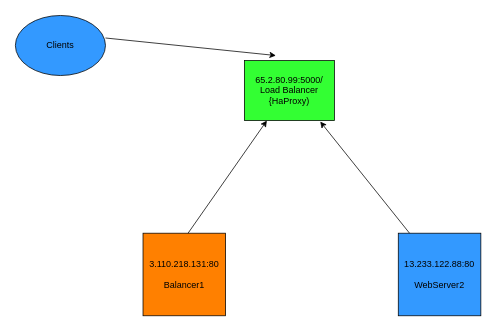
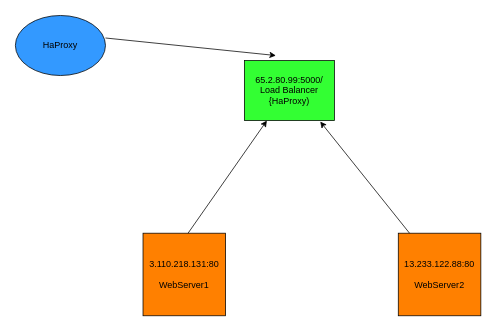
node "Clients": label "Clients" -> "HaProxy"
node "3.110.218.131:80 Balancer1": label "3.110.218.131:80 Balancer1" -> "3.110.218.131:80 WebServer1"
node "13.233.122.88:80 WebServer2": fillcolor #3399ff -> #ff8000
